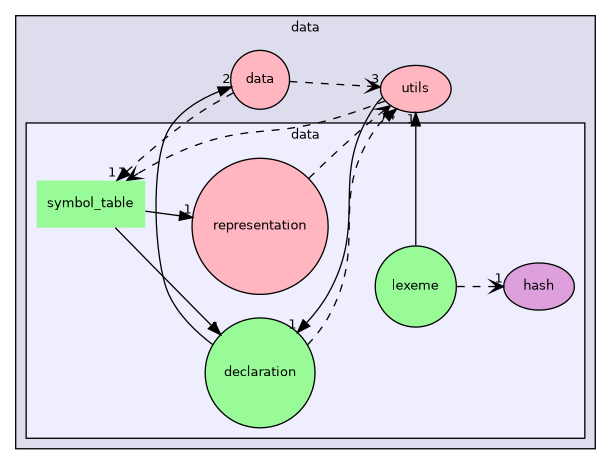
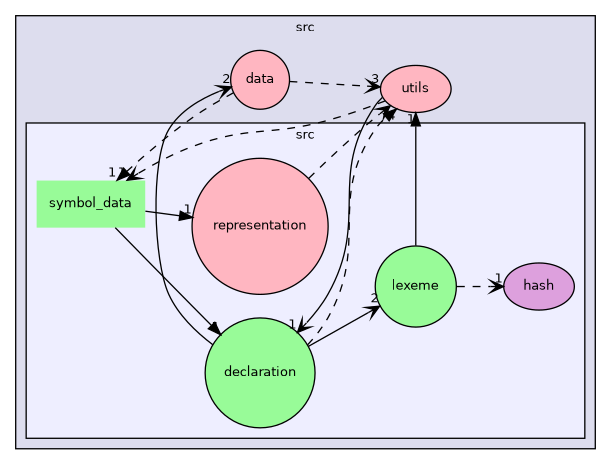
cluster "data": label "data" -> "src"
node "symbol_table": label "symbol_table" -> "symbol_data"
edge "utils" -> "declaration": arrowhead normal -> vee
edge "declaration" -> "data": arrowhead normal -> vee
edge "declaration" -> "lexeme": added
